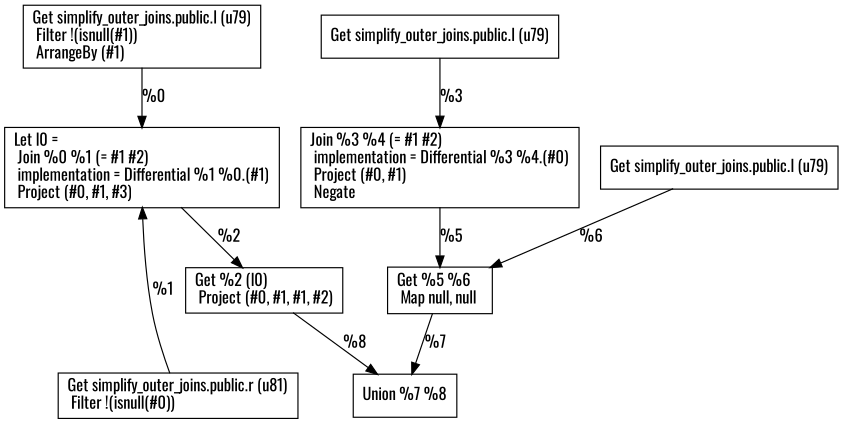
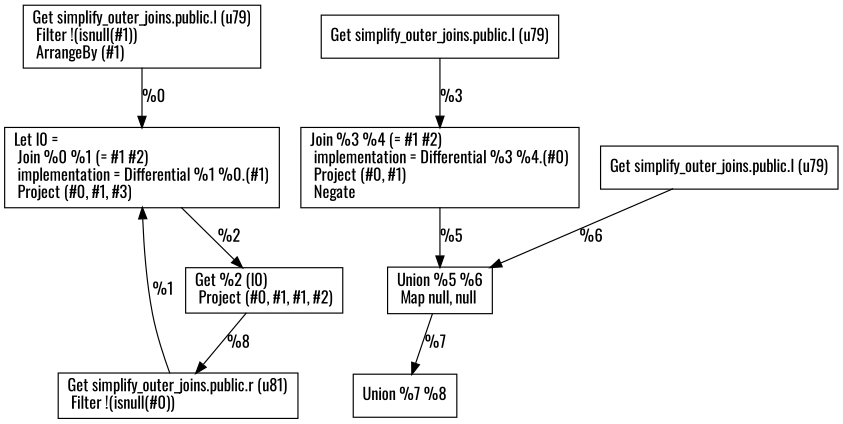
node "Get %5 %6 Map null, null": label "Get %5 %6 Map null, null" -> "Union %5 %6 Map null, null"
edge "Get %2 (l0) Project (#0, #1, #1, #2)" -> "Union %7 %8": now "Get %2 (l0) Project (#0, #1, #1, #2)" -> "Get simplify_outer_joins.public.r (u81) Filter !(isnull(#0))"
